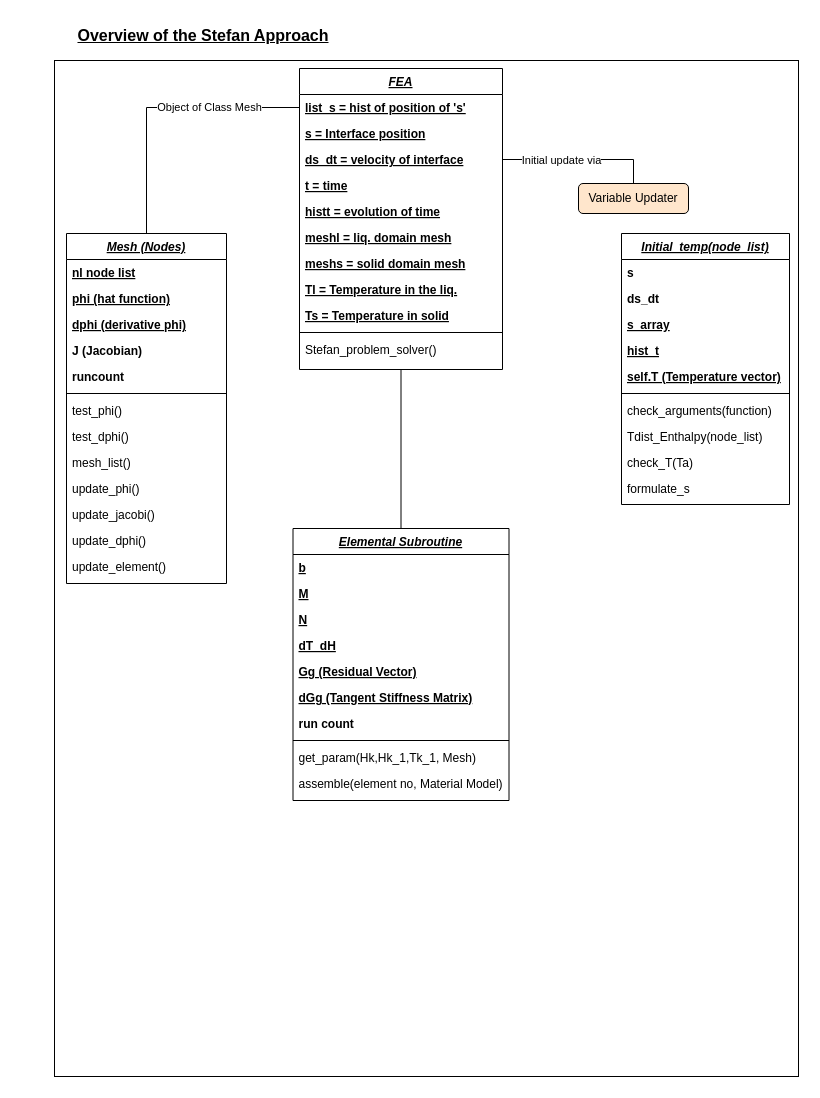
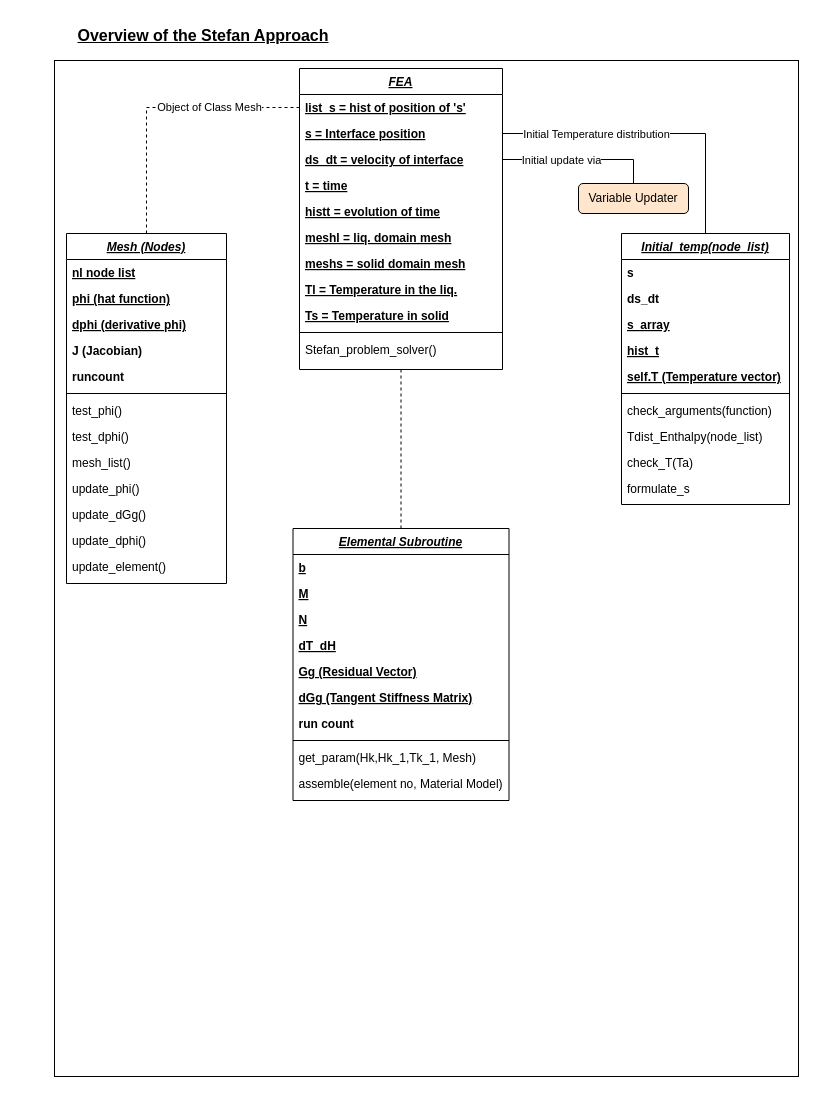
edge "s = Interface position" -- "Initial_temp(node_list)": added, label "Initial Temperature distribution"
edge "list_s = hist of position of 's'" -- "Mesh (Nodes)": style solid -> dashed
edge "FEA" -- "Elemental Subroutine": style solid -> dashed
node "update_jacobi()": label "update_jacobi()" -> "update_dGg()"
